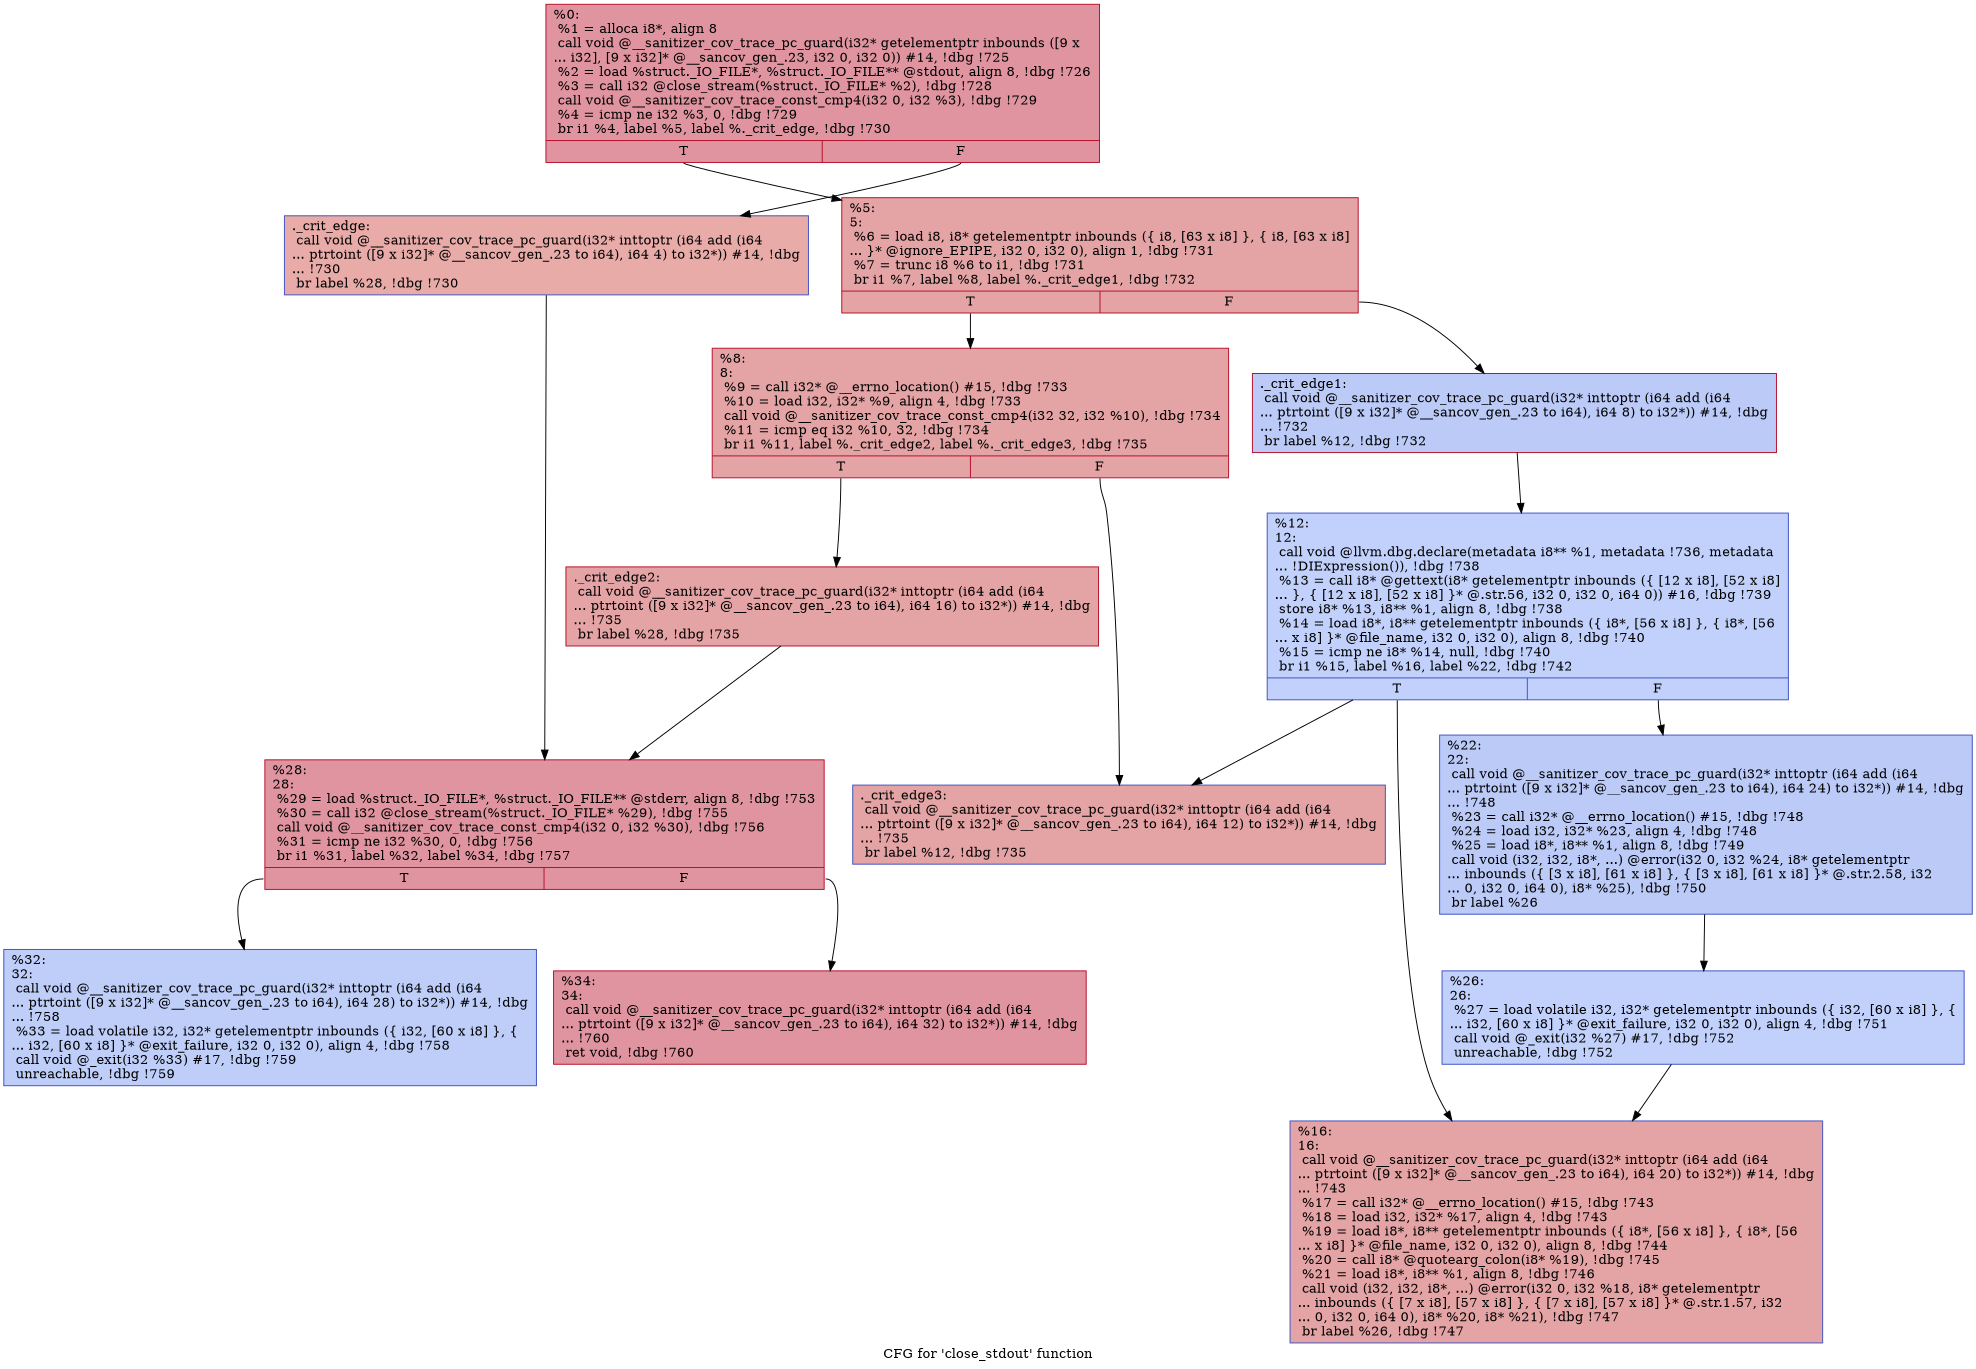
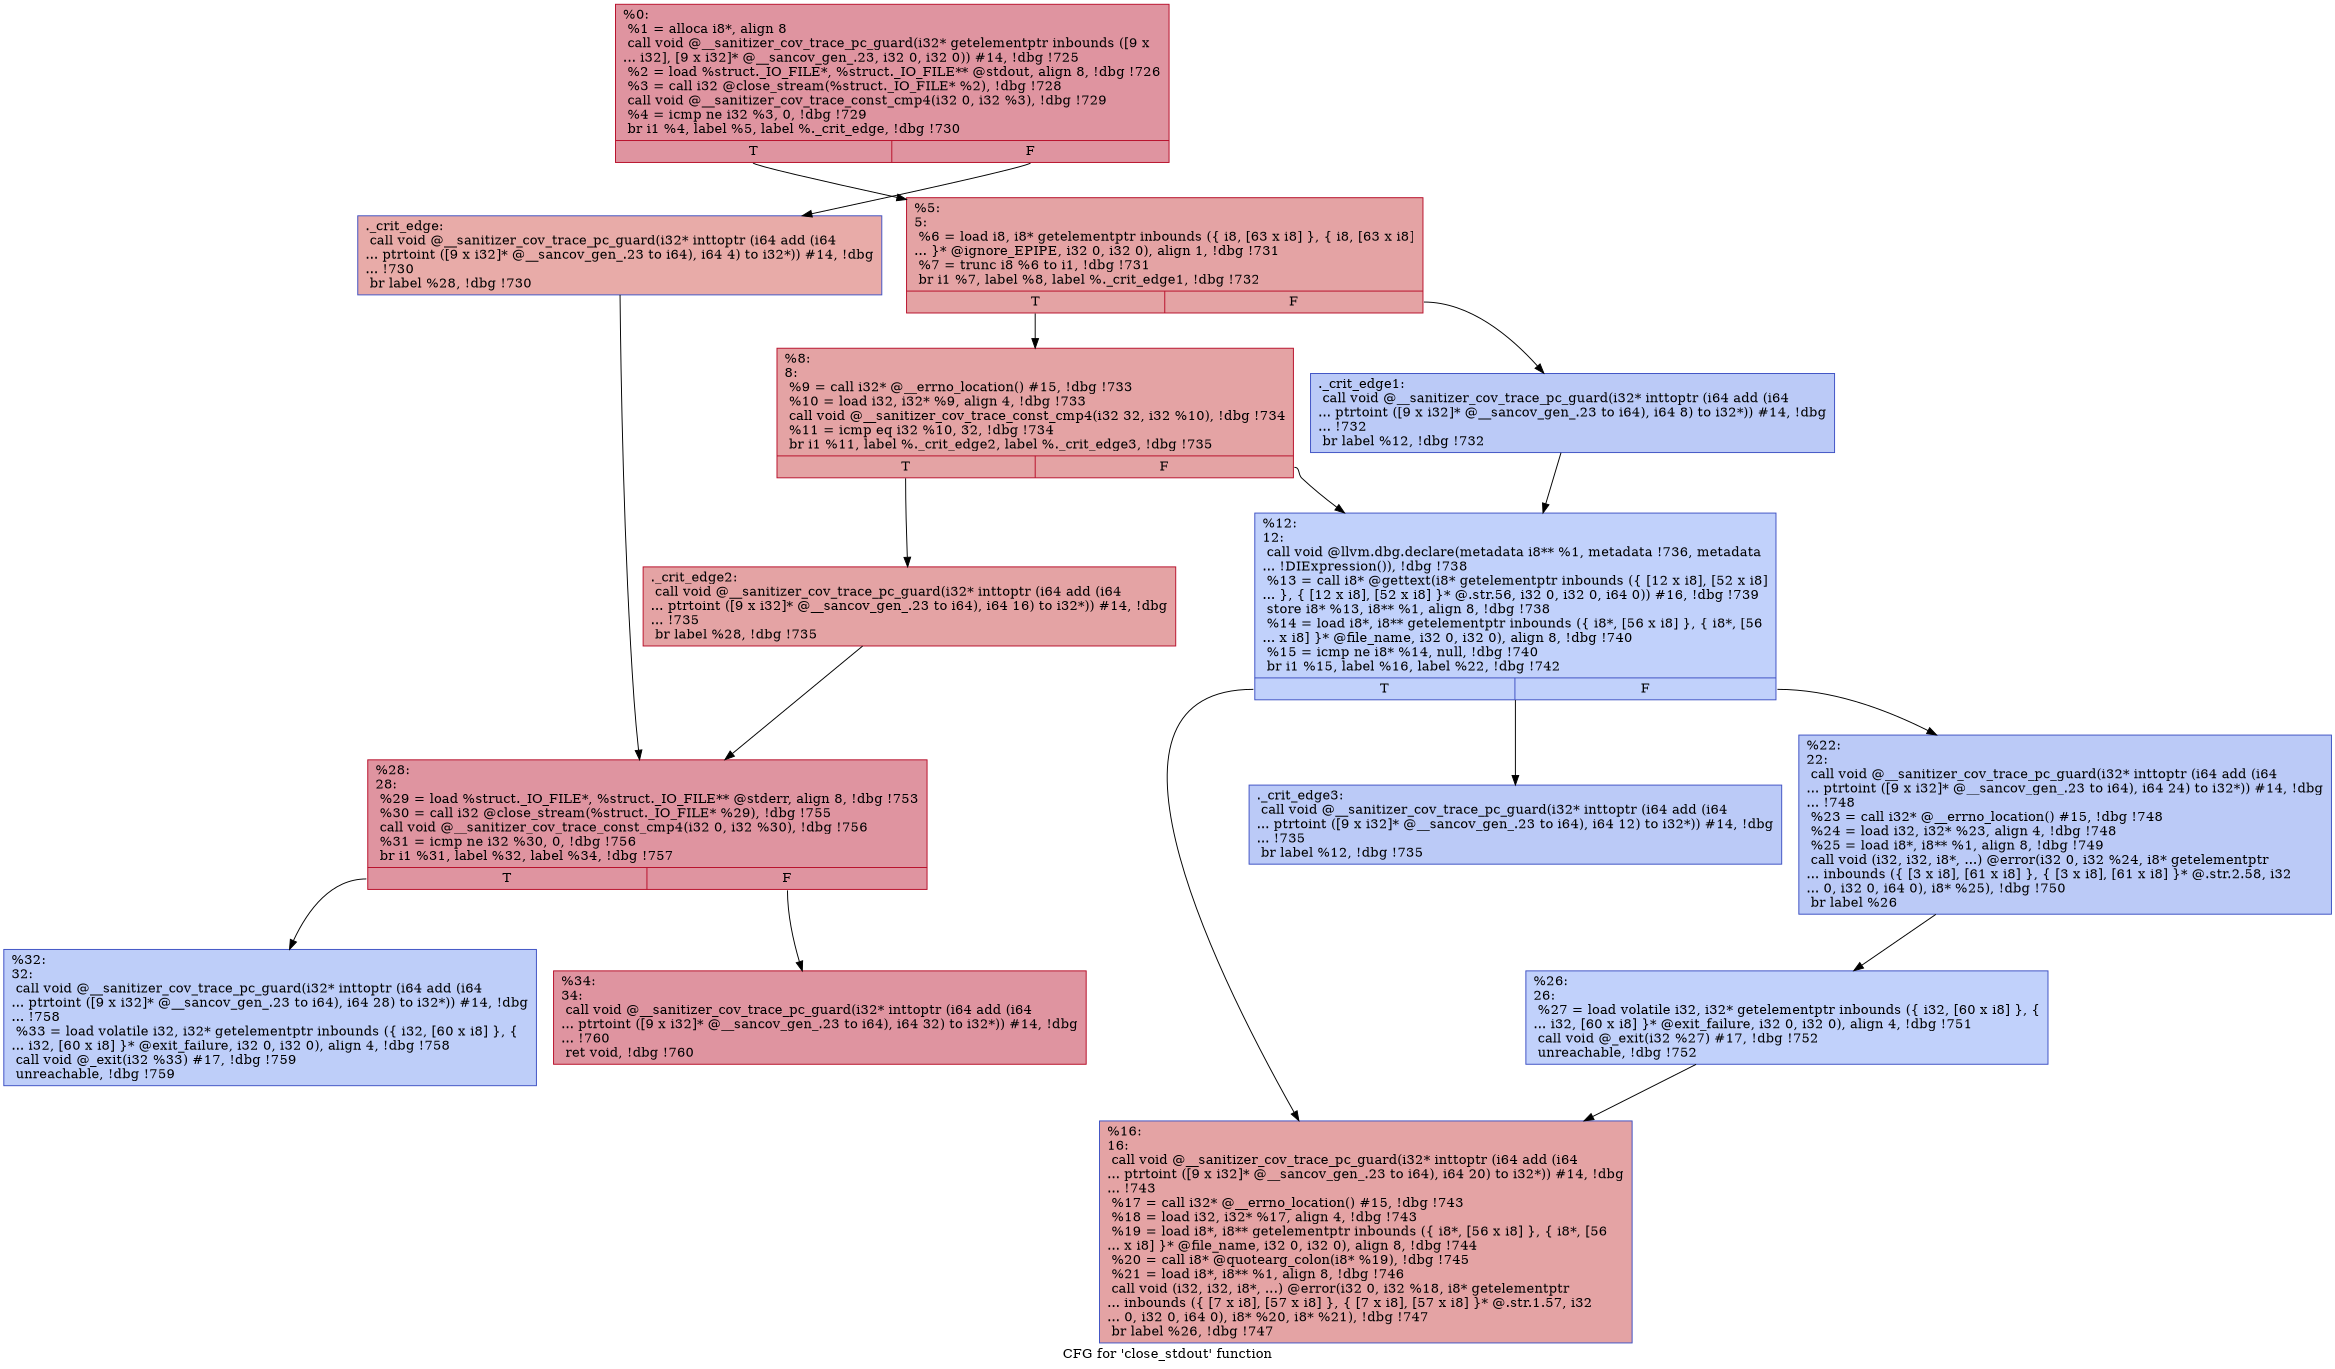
node "._crit_edge1:": color #b70d28ff -> #3d50c3ff
edge "%8:" -> "._crit_edge3:": now "%8:" -> "%12:"
node "._crit_edge3:": fillcolor #c32e3170 -> #6687ed70
